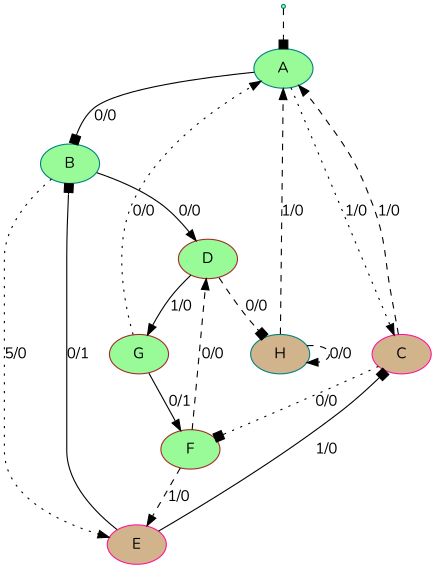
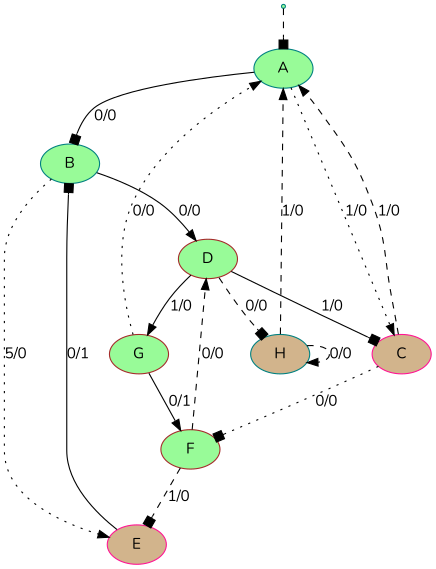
edge "E" -> "C": now "D" -> "C"
edge "F" -> "E": arrowhead normal -> box
